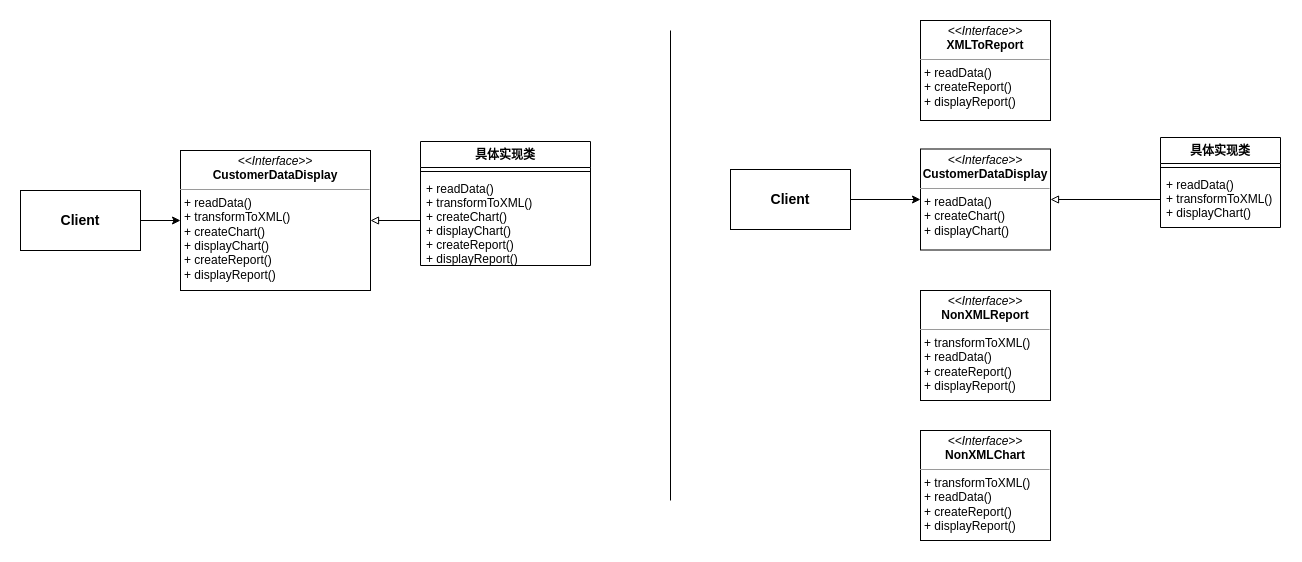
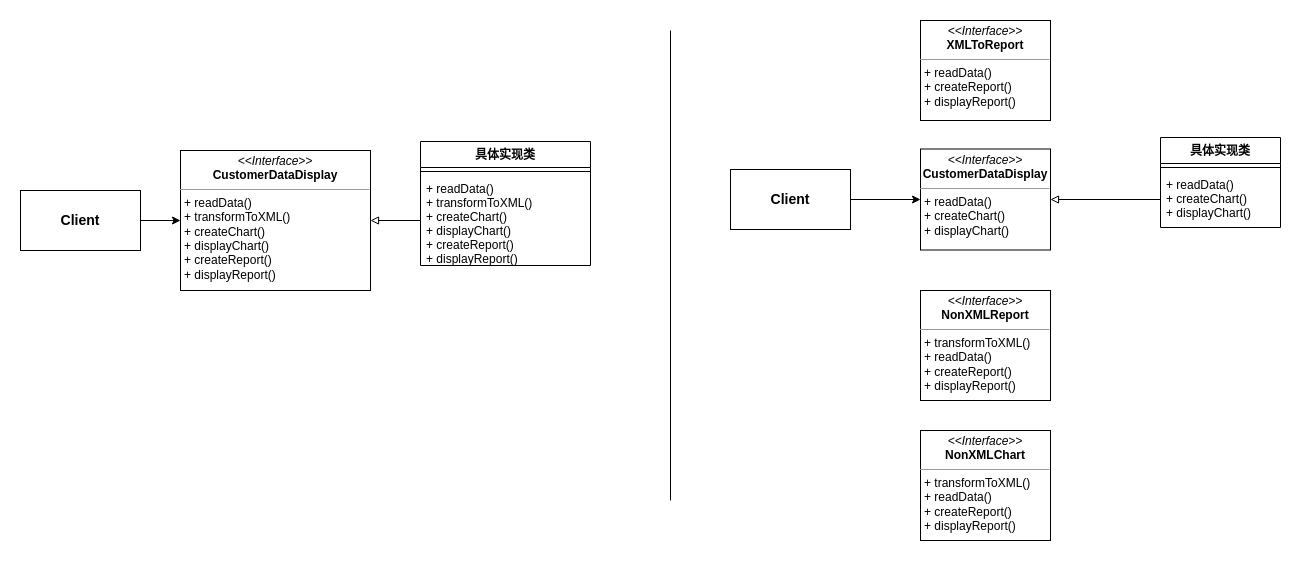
node "+ readData() + transformToXML() + displayChart()": label "+ readData() + transformToXML() + displayChart()" -> "+ readData() + createChart() + displayChart()"
